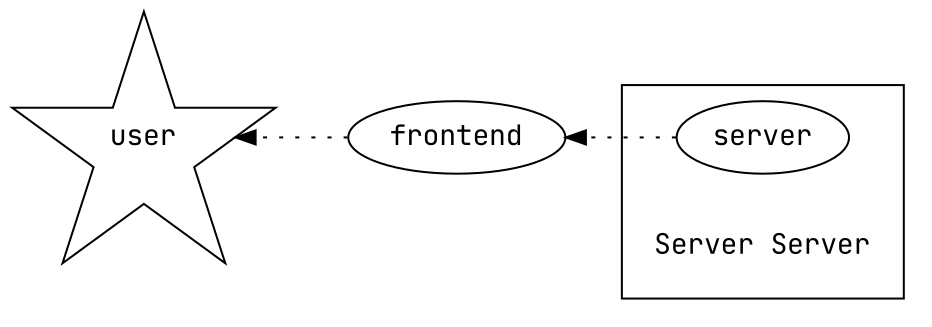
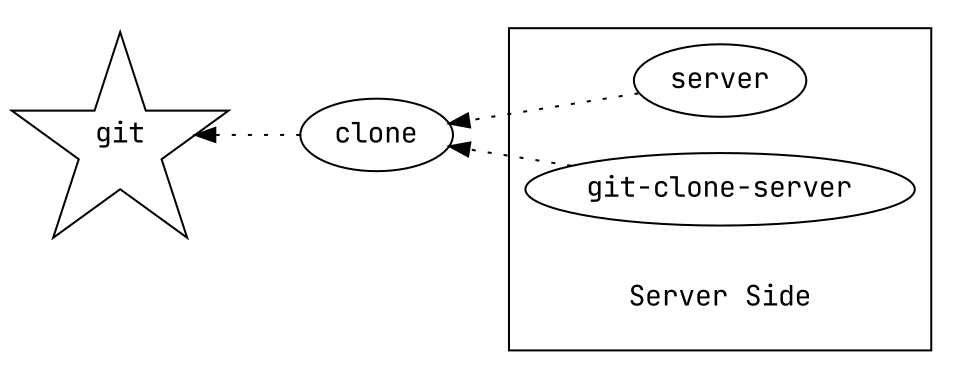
node "user": label "user" -> "git"
node "frontend": label "frontend" -> "clone"
node "git-clone-server": added
node "Server Server": label "Server Server" -> "Server Side"
